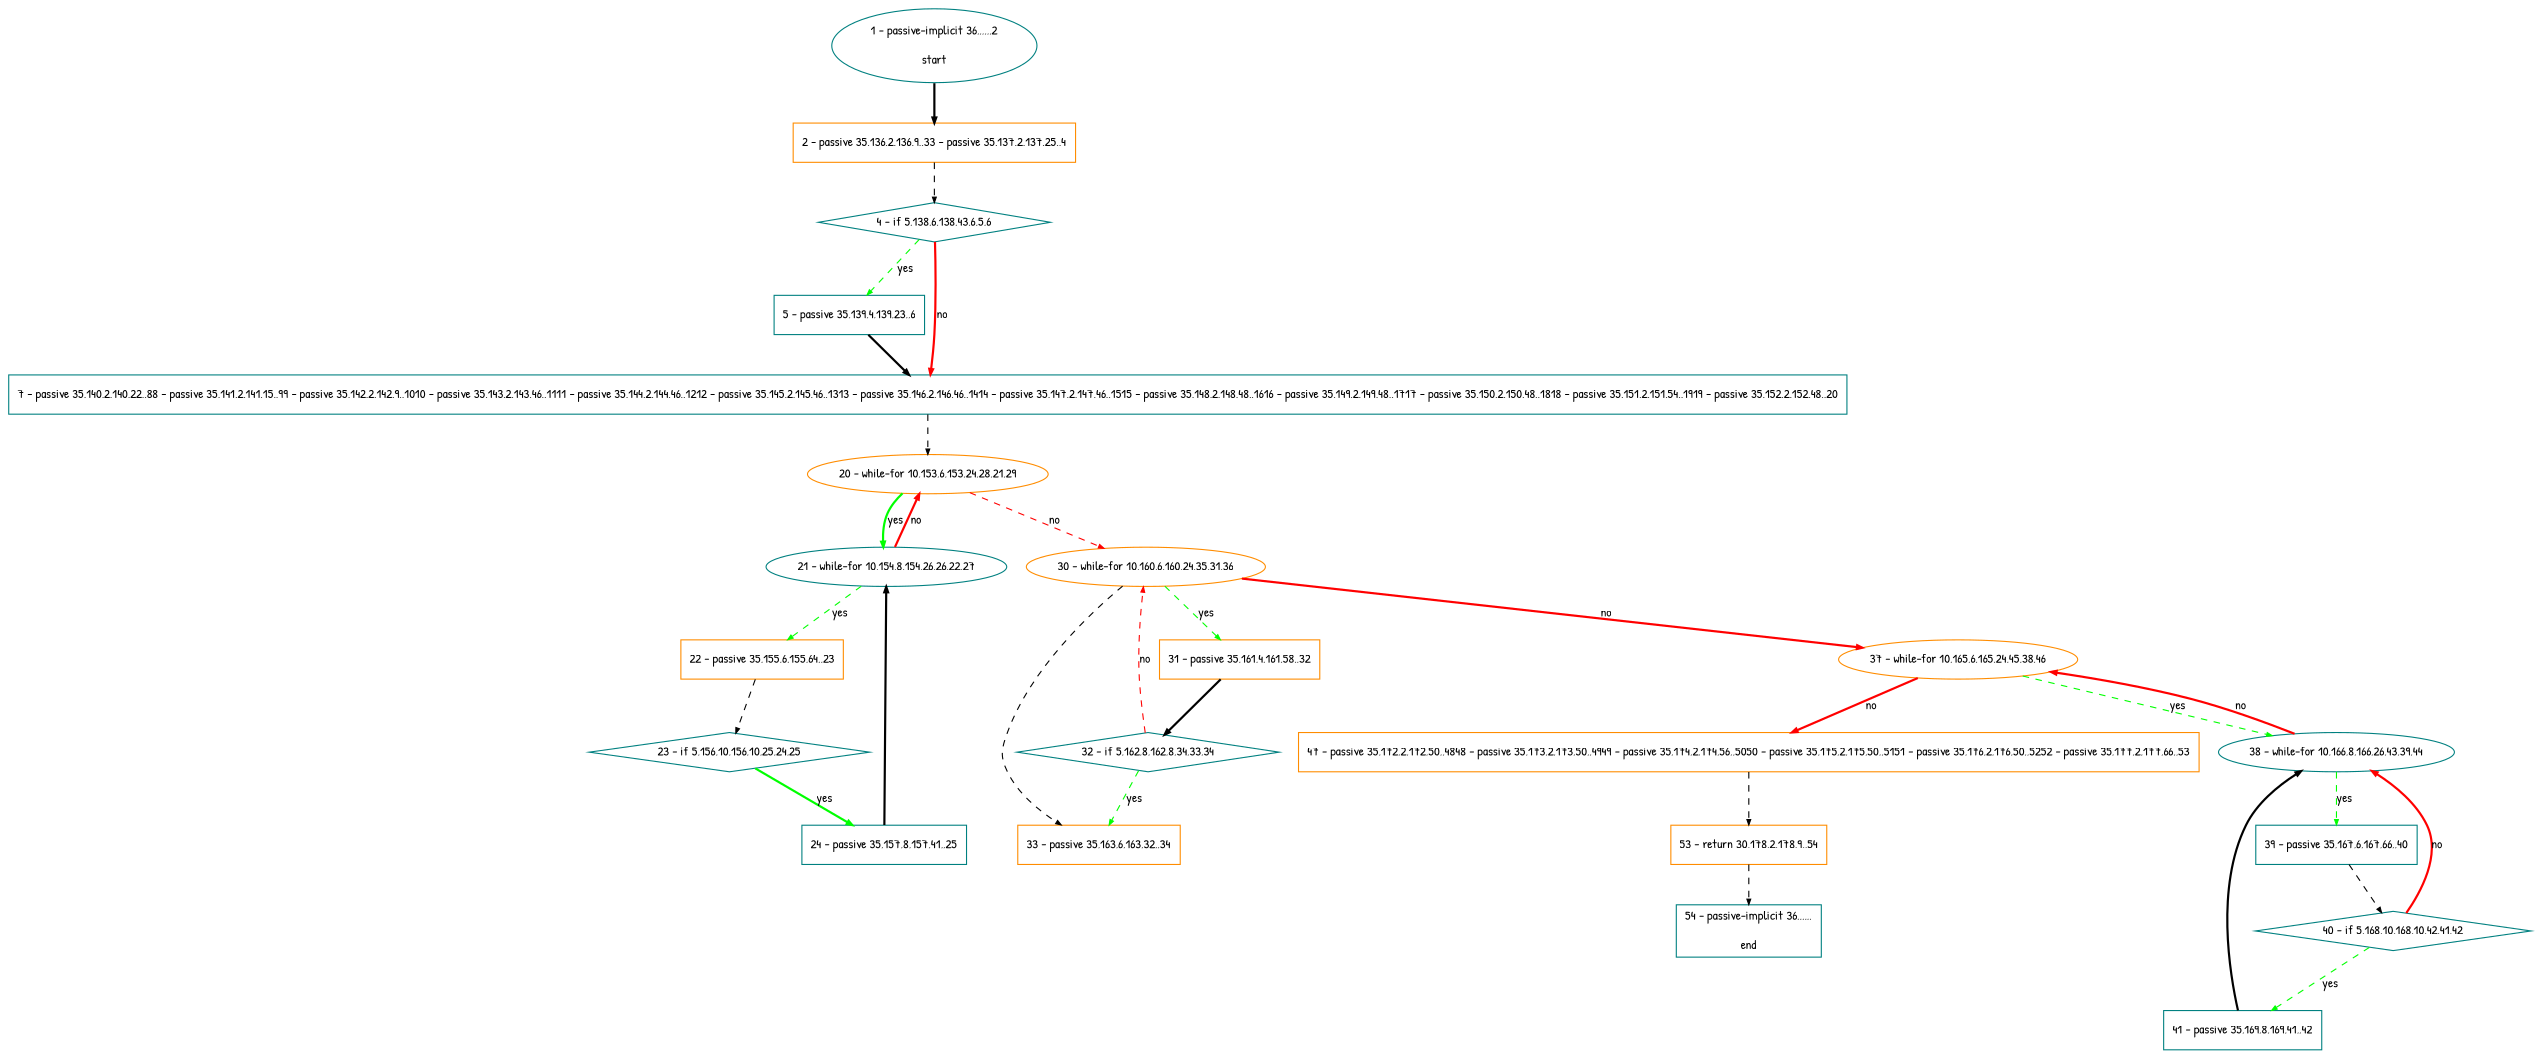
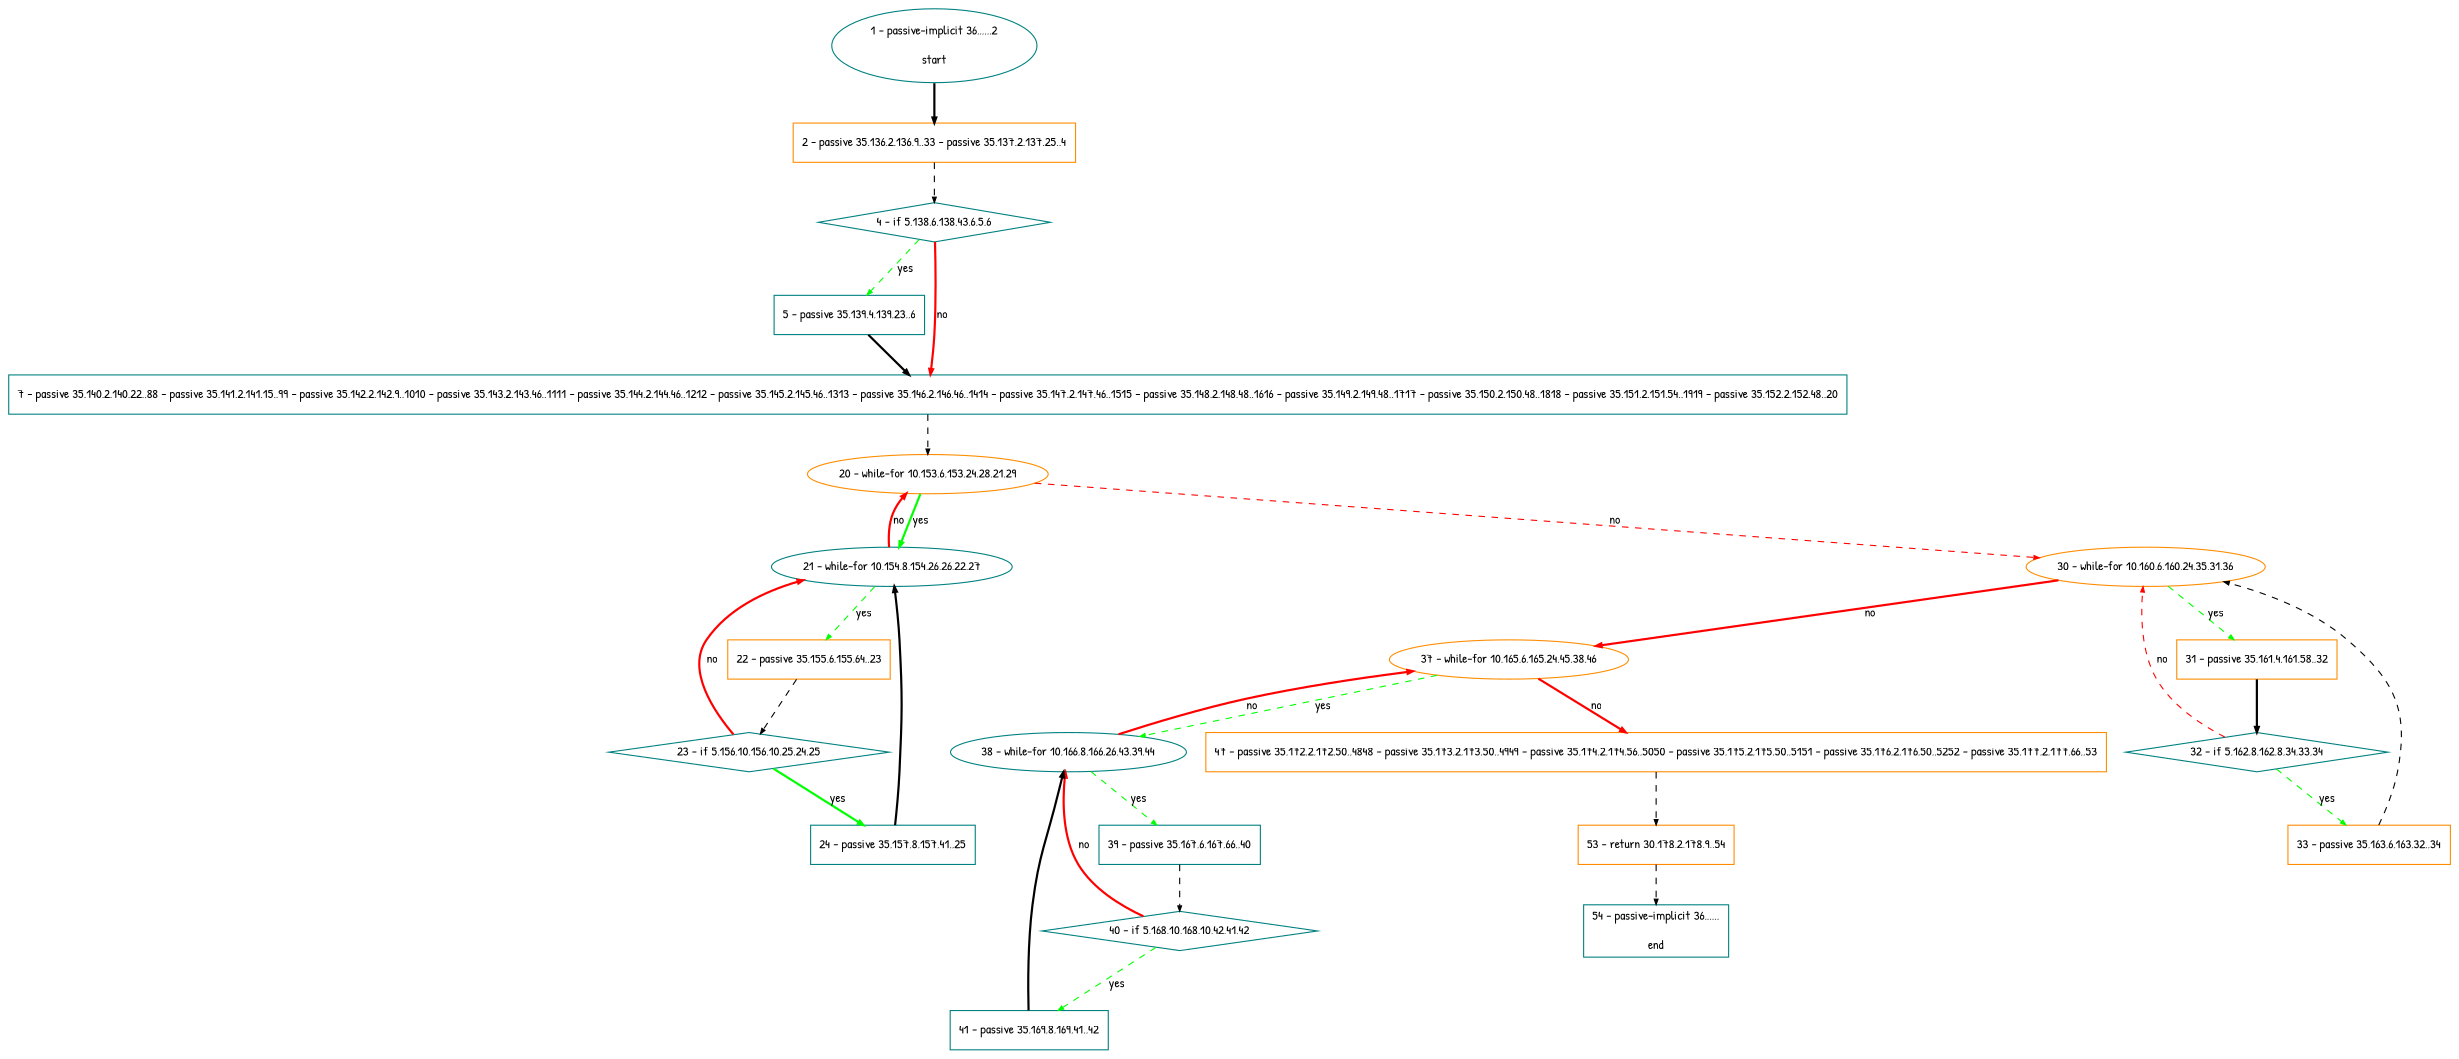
edge "23 - if 5,156,10,156,10,25,24,25" -> "21 - while-for 10,154,8,154,26,26,22,27": added, label "no"
edge "30 - while-for 10,160,6,160,24,35,31,36" -> "33 - passive 35,163,6,163,32,,34": reversed
